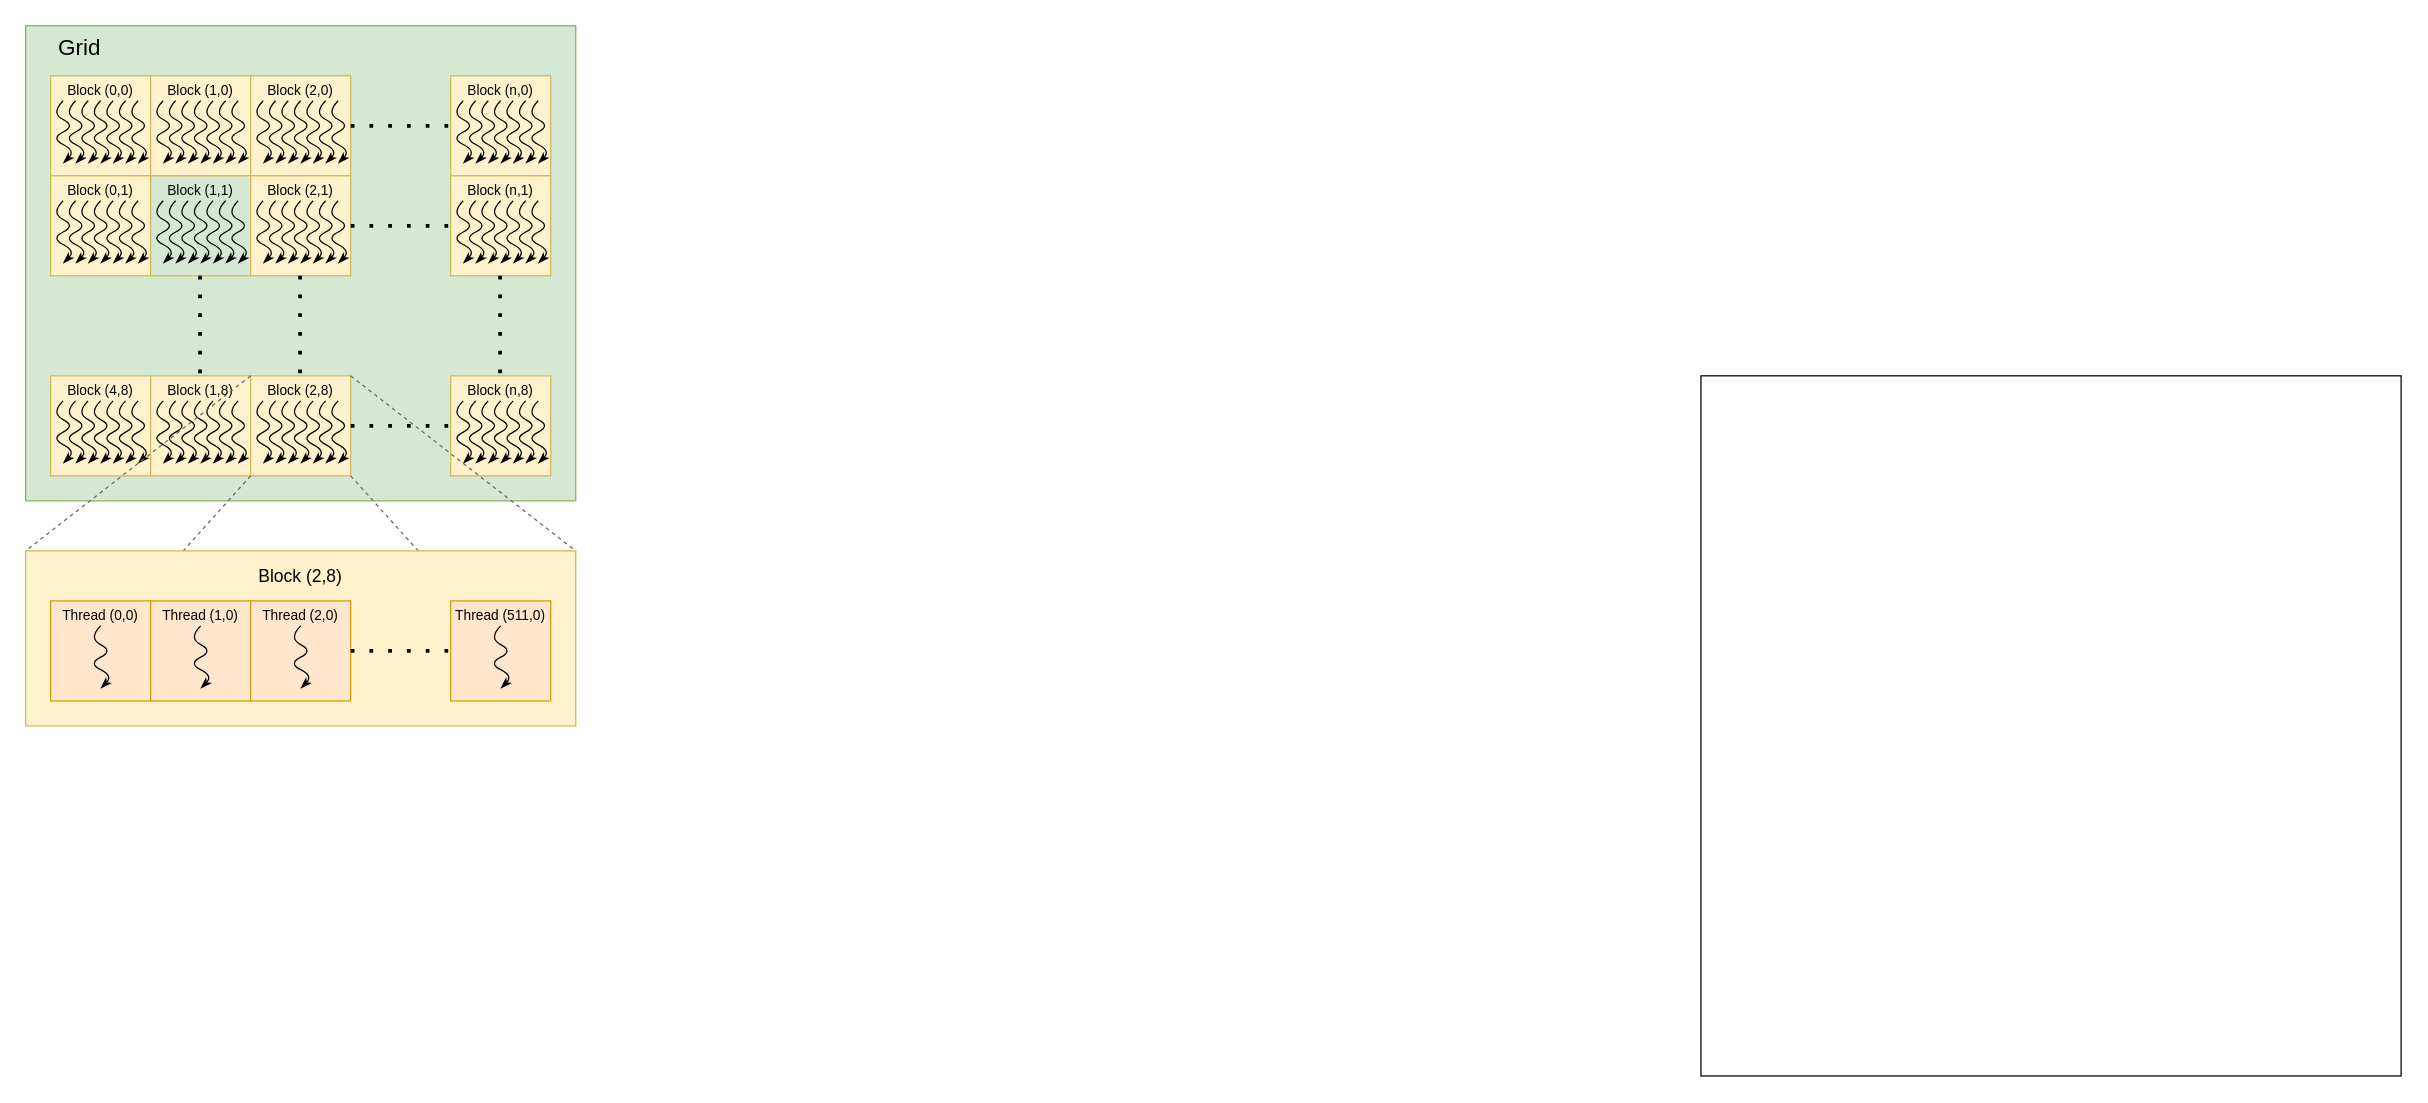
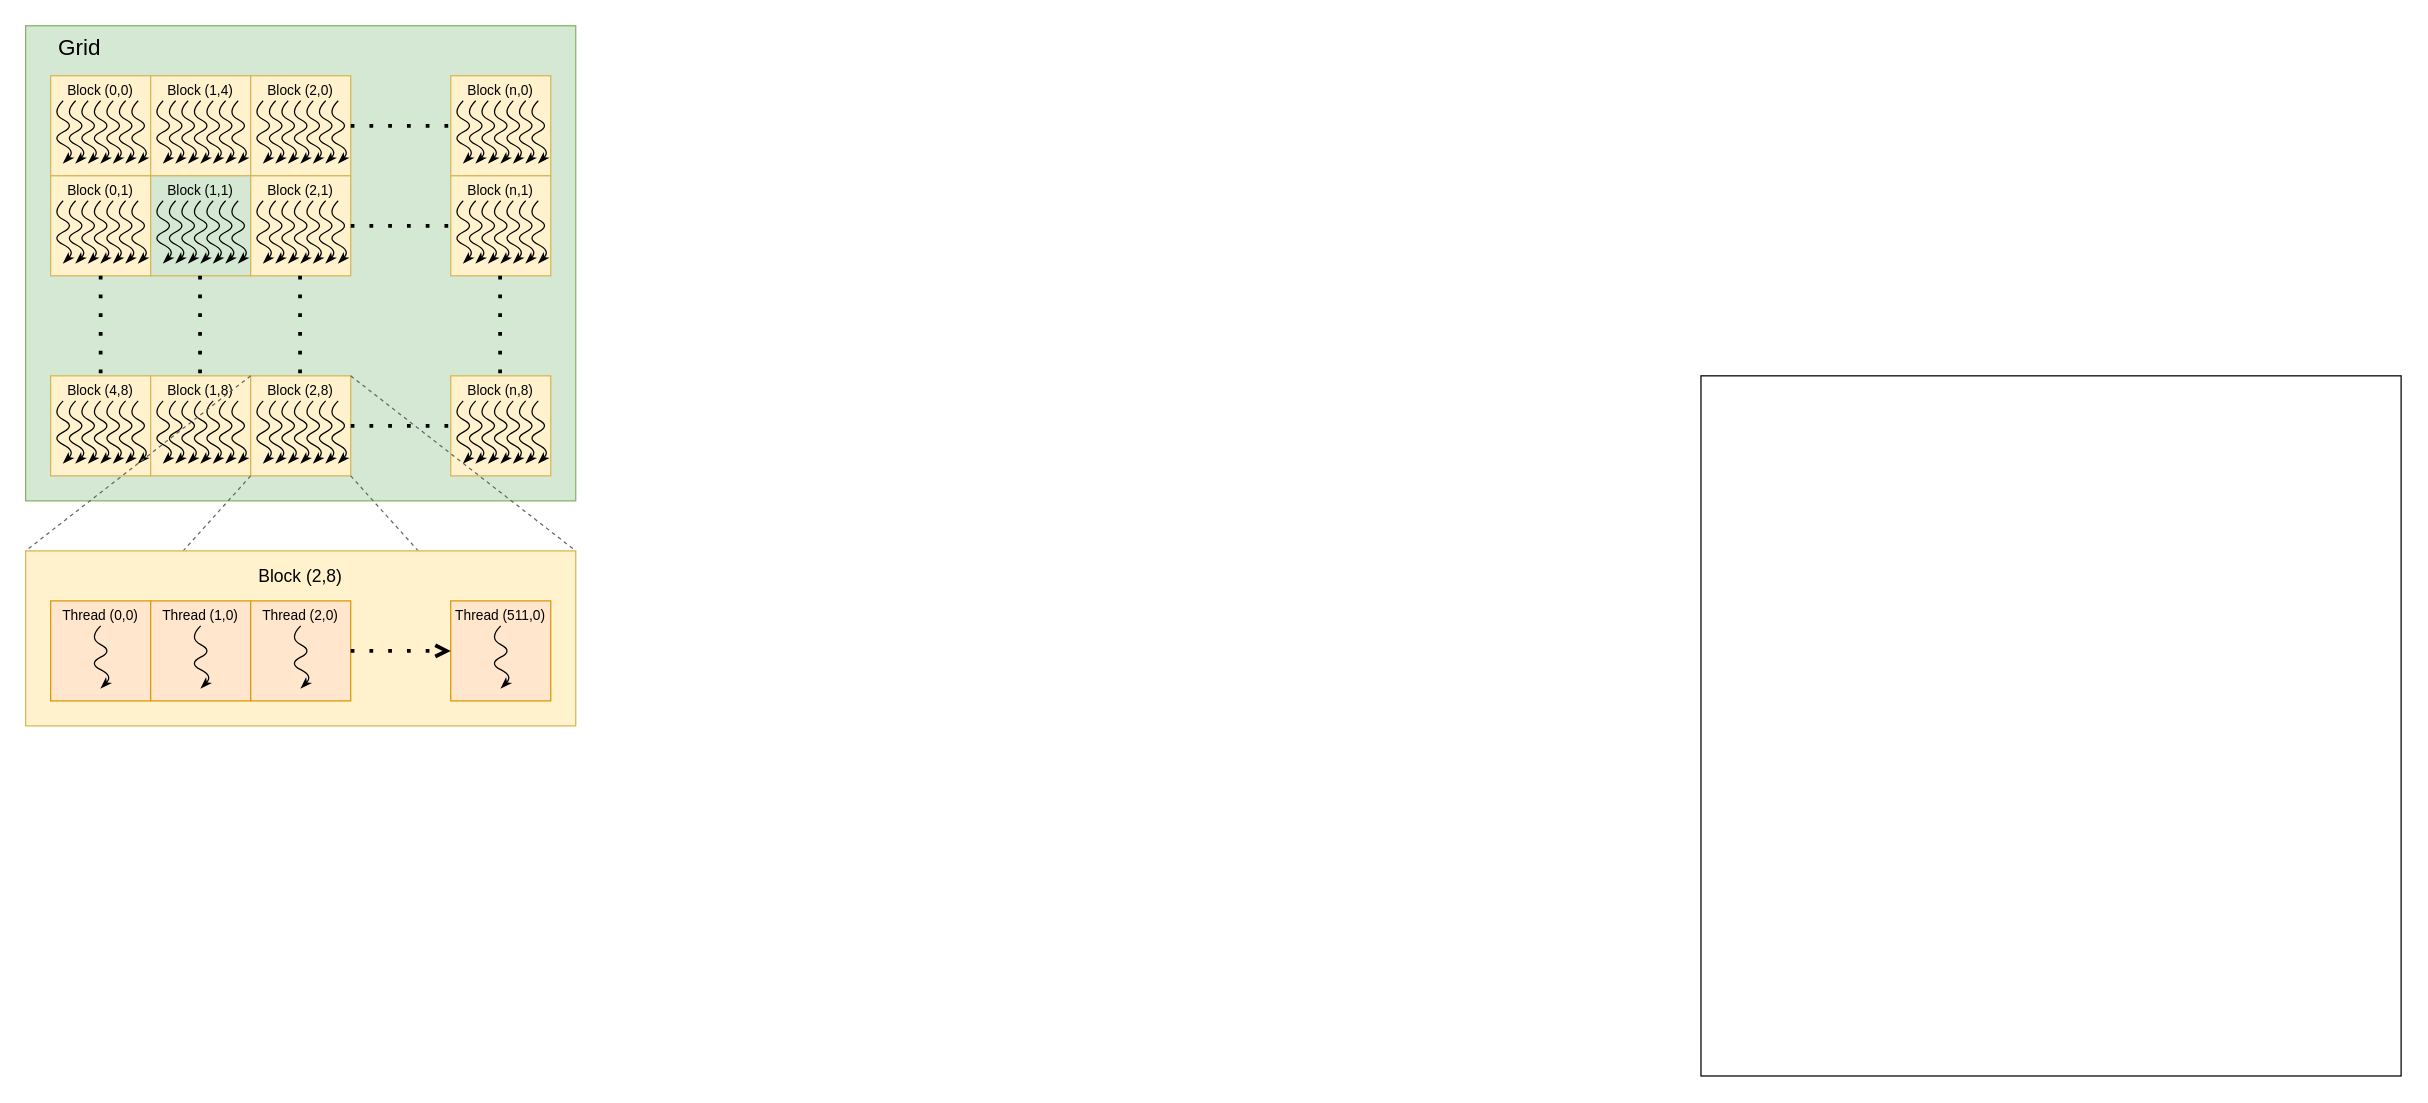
node "Block (1,0)": label "Block (1,0)" -> "Block (1,4)"
edge "Block (0,1)" -- "Block (4,8)": added
edge "Thread (2,0)" -- "Thread (511,0)": arrowhead none -> open
